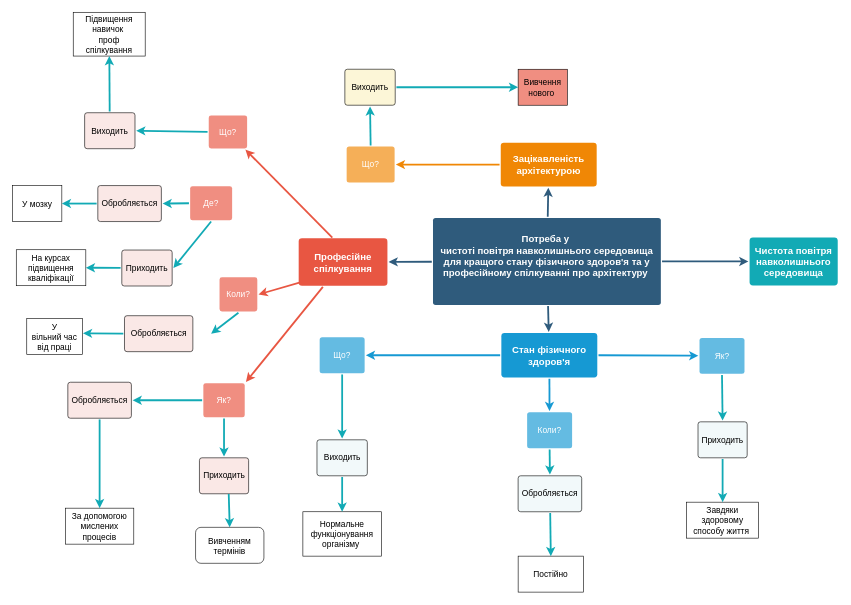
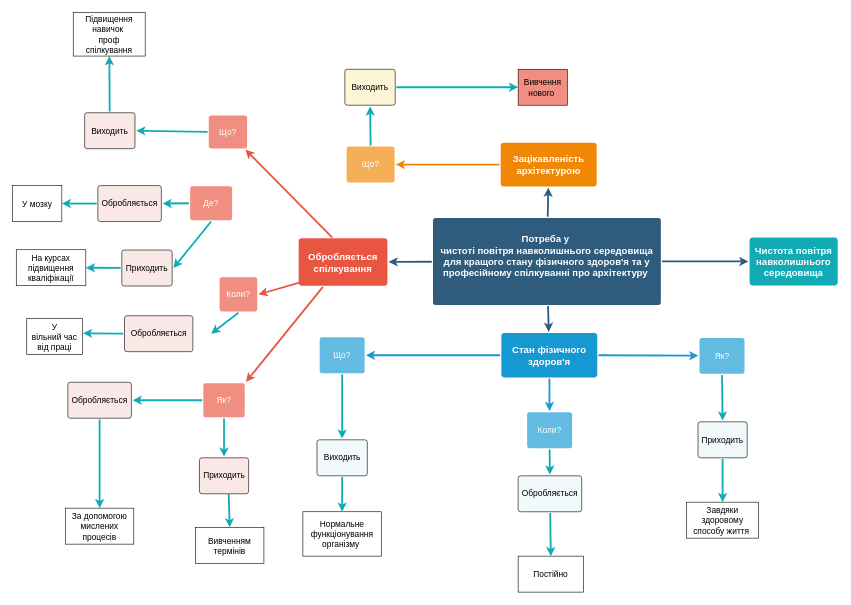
node "Професійне спілкування": label "Професійне спілкування" -> "Обробляється спілкування"
node "Вивченням термінів": shape rounded rectangle -> rectangle
